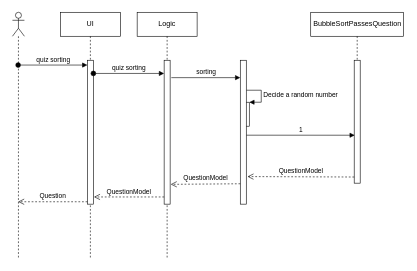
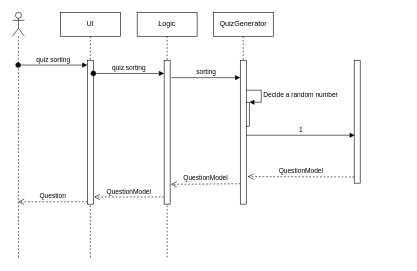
node "QuizGenerator": added
node "BubbleSortPassesQuestion": removed
